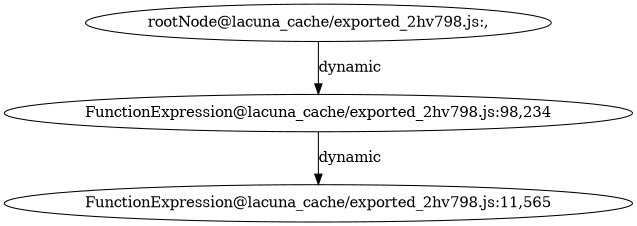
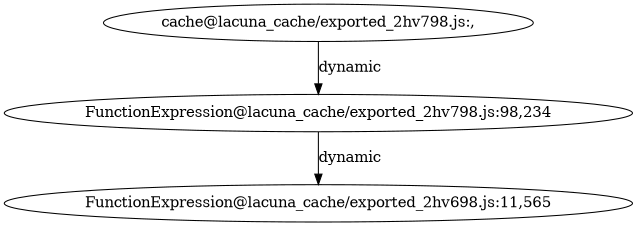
node "rootNode@lacuna_cache/exported_2hv798.js:,": label "rootNode@lacuna_cache/exported_2hv798.js:," -> "cache@lacuna_cache/exported_2hv798.js:,"
node "FunctionExpression@lacuna_cache/exported_2hv798.js:11,565": label "FunctionExpression@lacuna_cache/exported_2hv798.js:11,565" -> "FunctionExpression@lacuna_cache/exported_2hv698.js:11,565"
